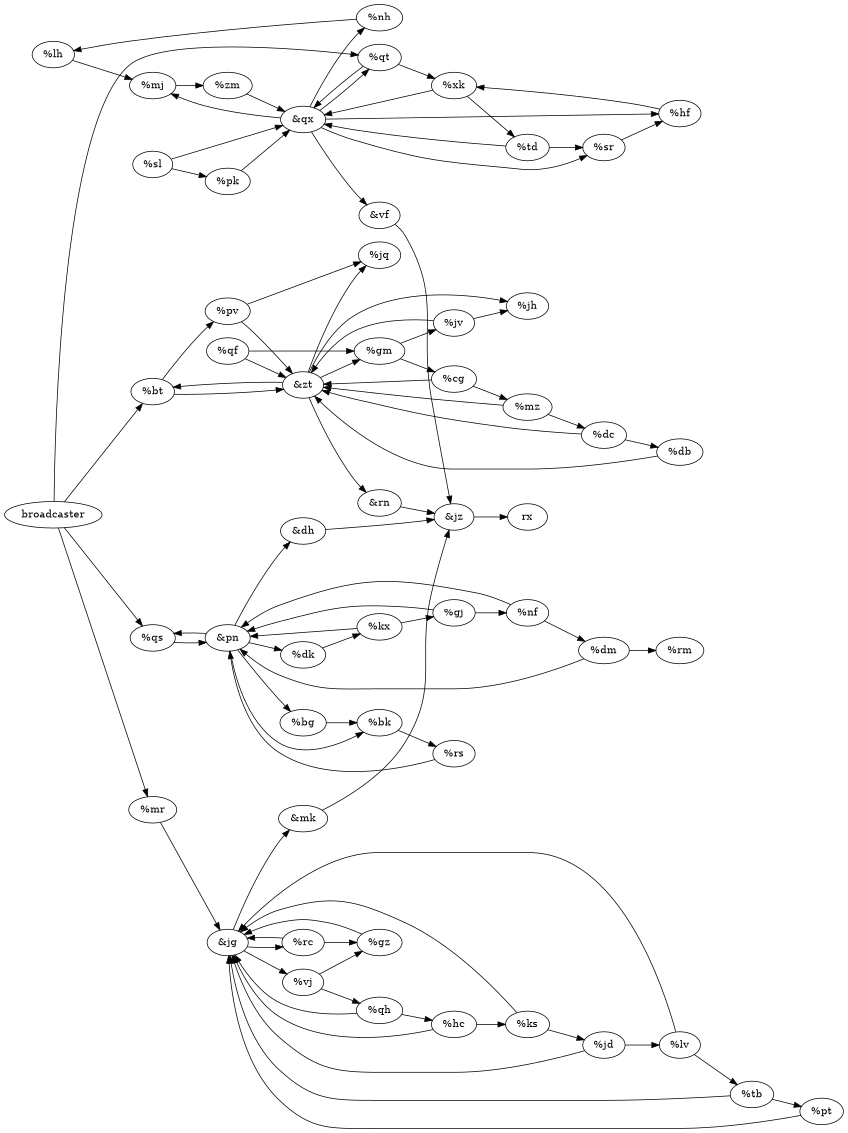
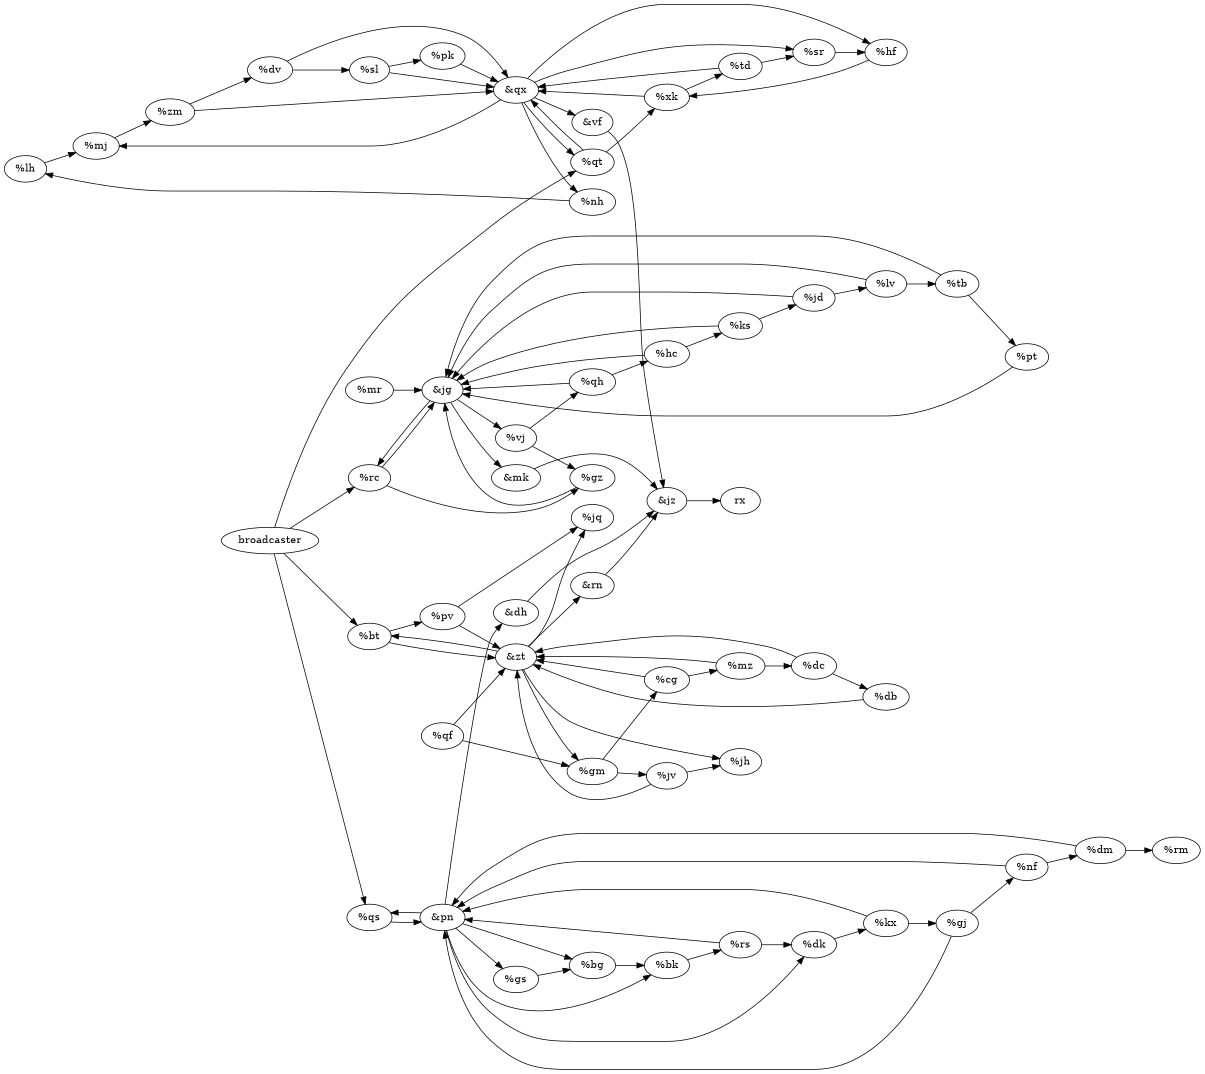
node "%dv": added
edge "broadcaster" -> "%mr": now "broadcaster" -> "%rc"
edge "%rs" -> "%dk": added
node "%gs": added
